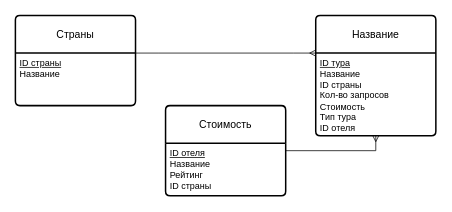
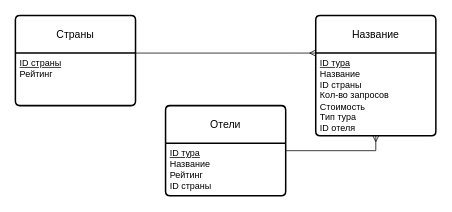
node "ID страны Название": label "ID страны Название" -> "ID страны Рейтинг"
node "Стоимость": label "Стоимость" -> "Отели"
node "ID отеля Название Рейтинг ID страны": label "ID отеля Название Рейтинг ID страны" -> "ID тура Название Рейтинг ID страны"
